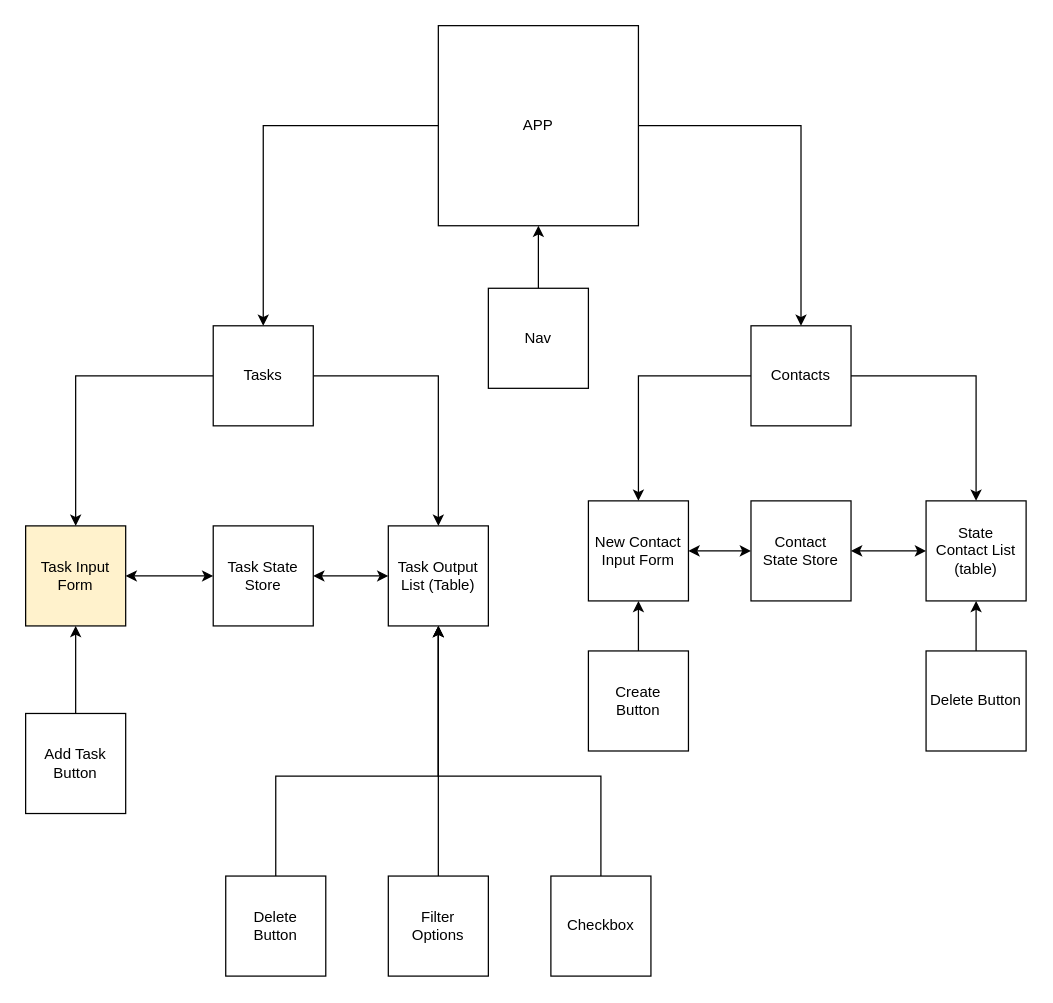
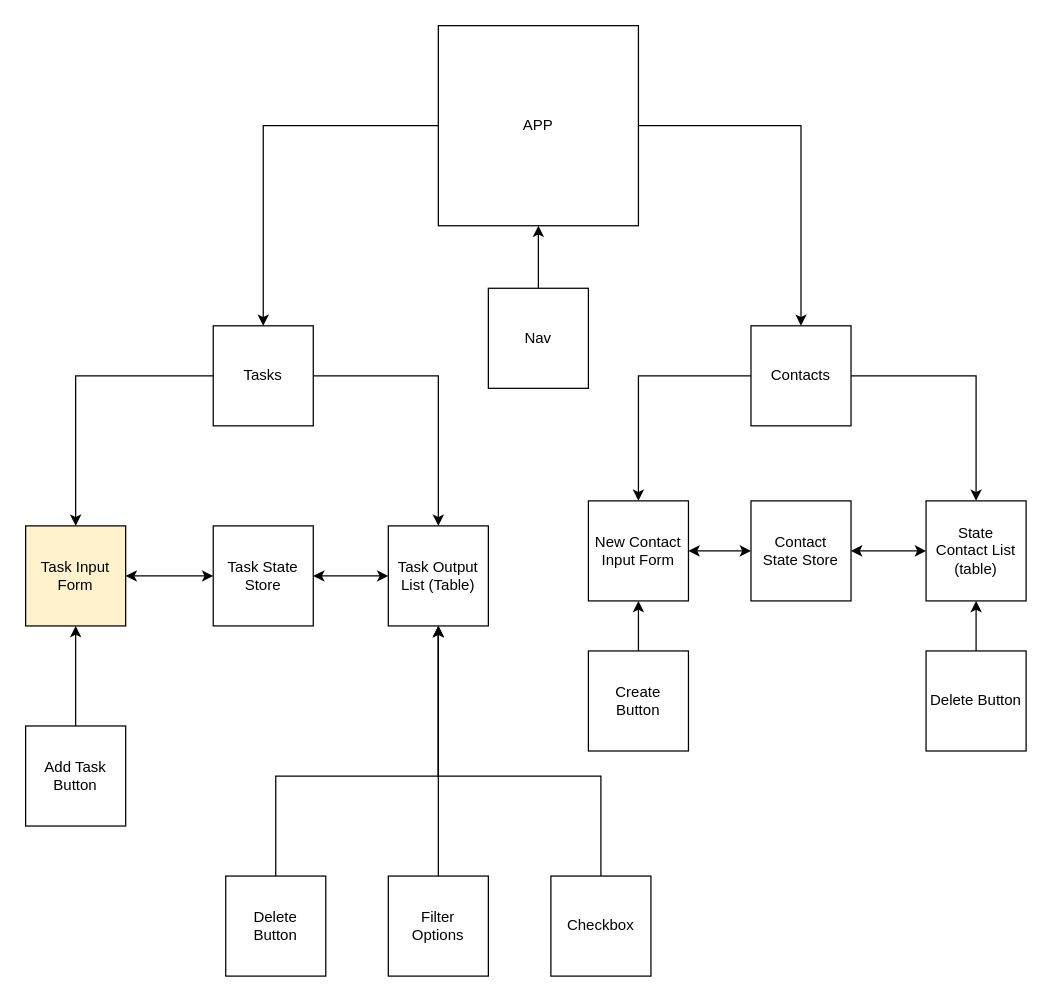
node "Add Task Button": moved (76, 763) -> (76, 776)
